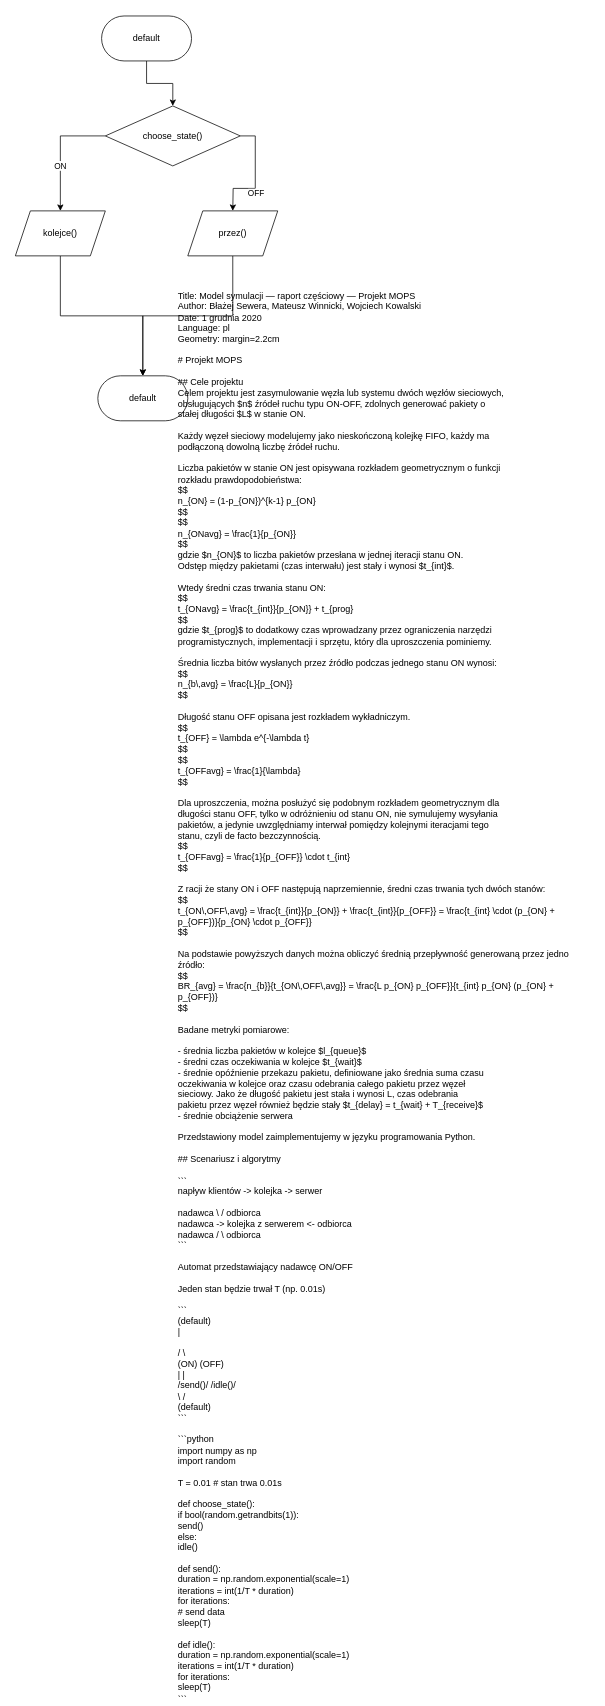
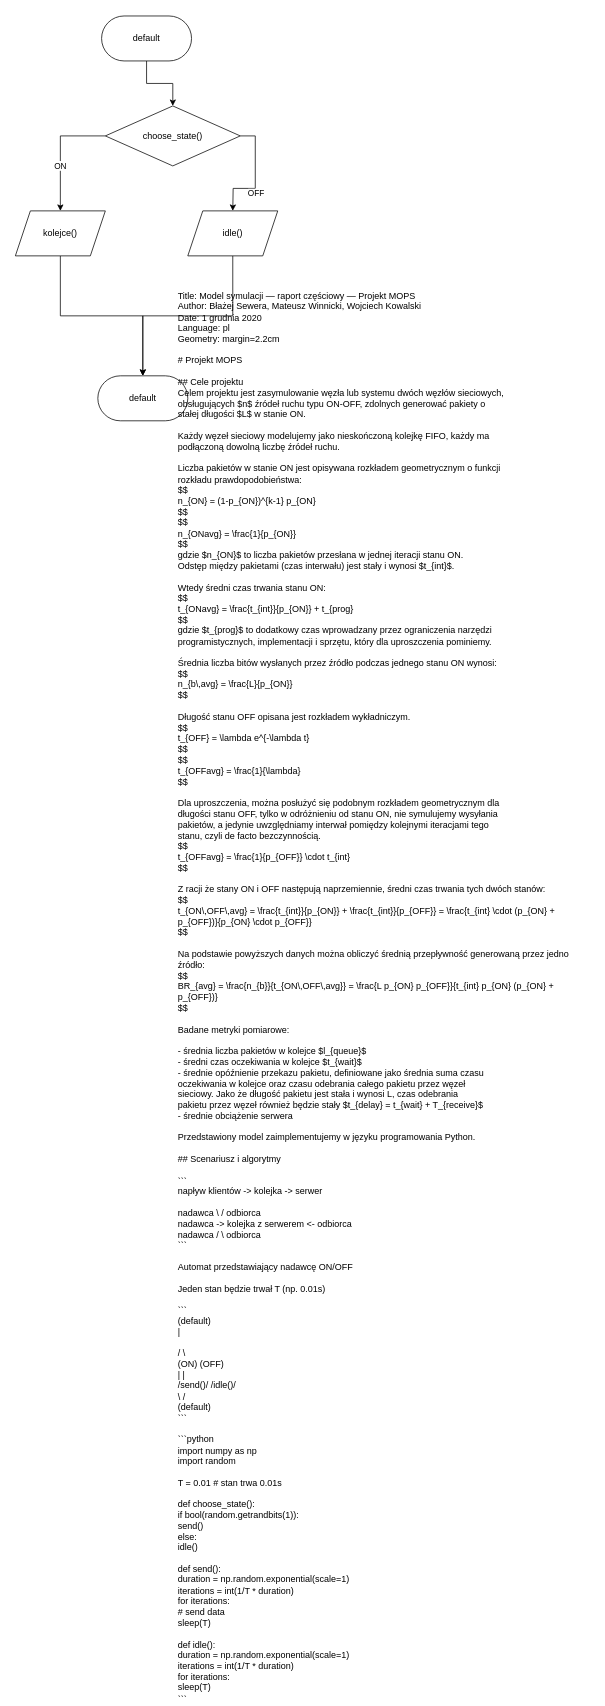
node "przez()": label "przez()" -> "idle()"
